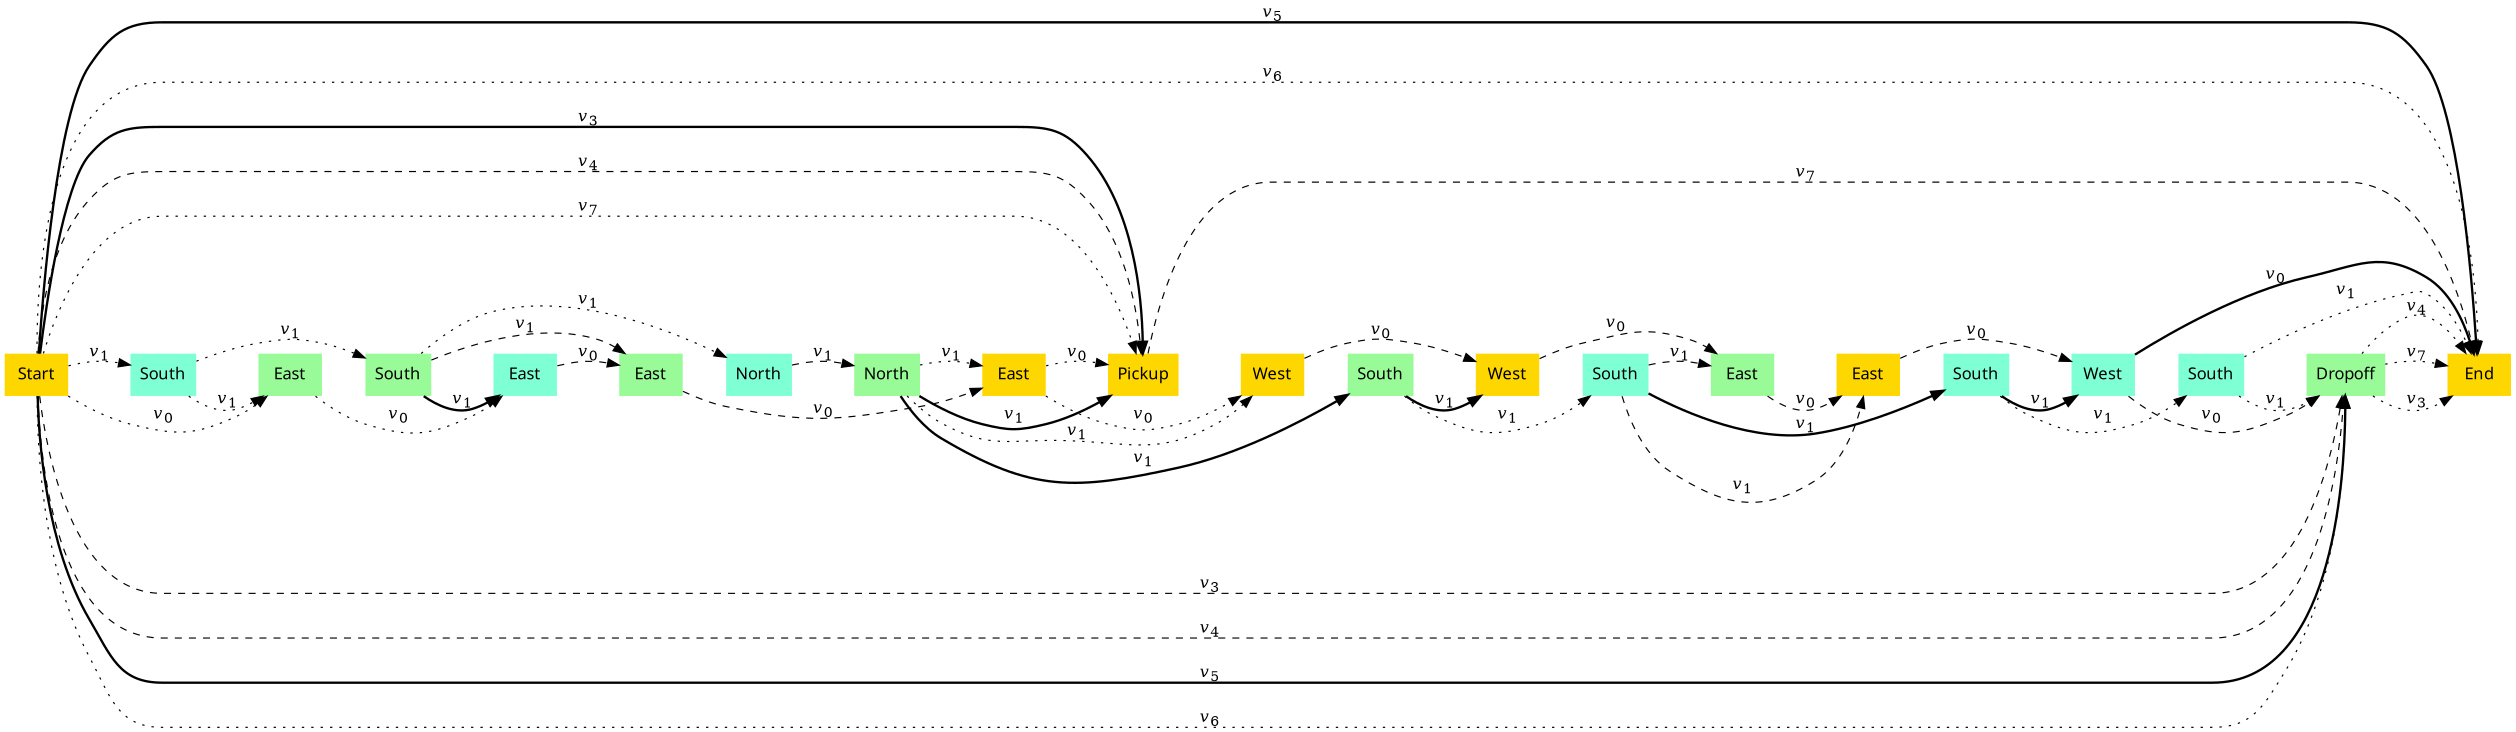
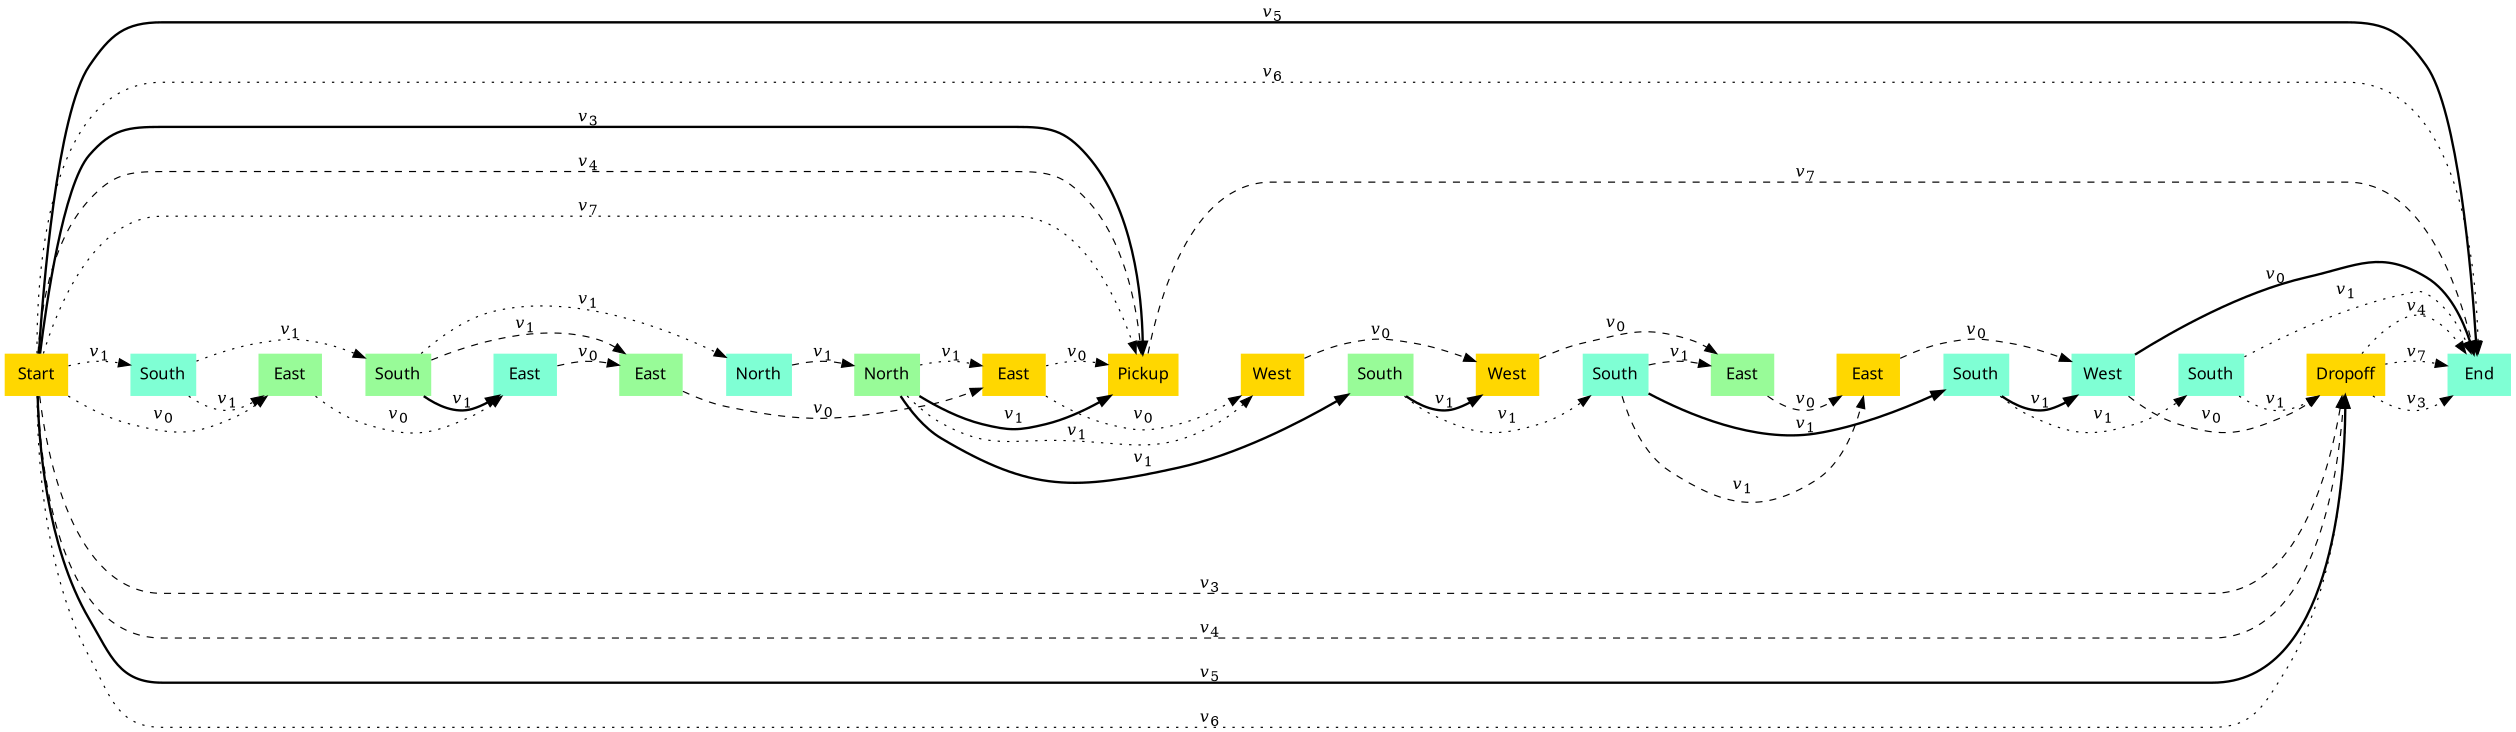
node "Dropoff": fillcolor palegreen -> gold
node "End": fillcolor gold -> aquamarine
